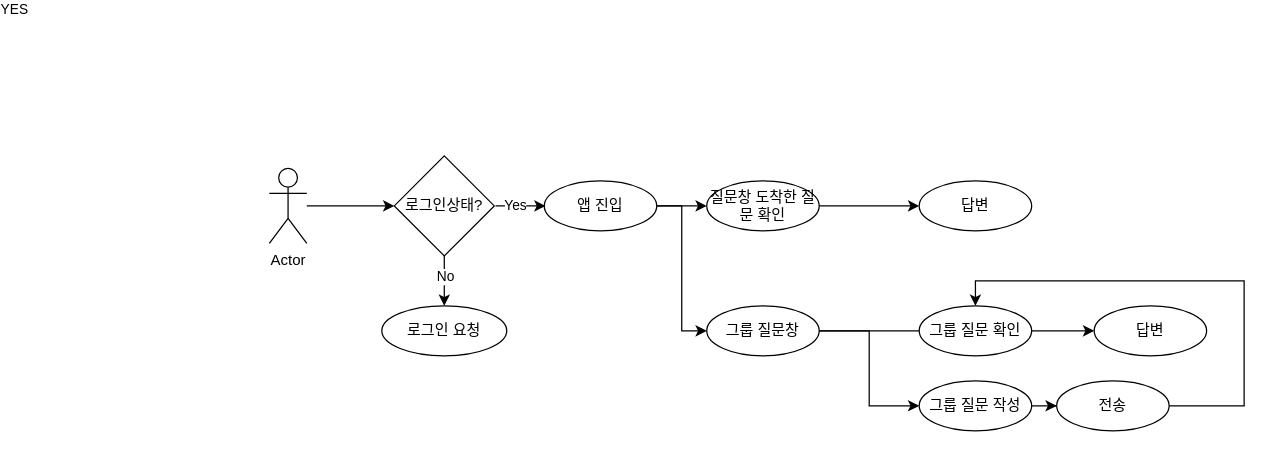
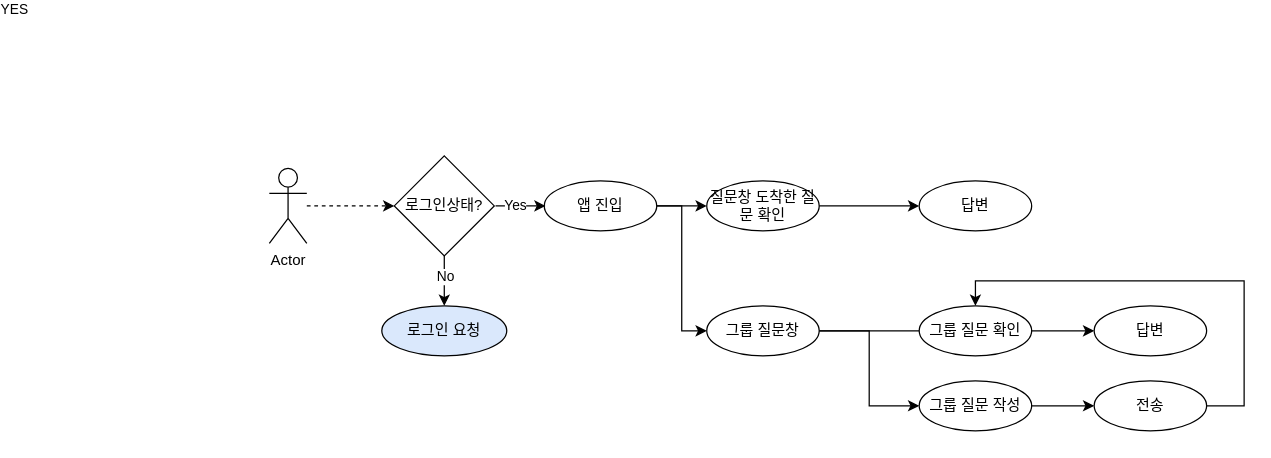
edge "Actor" -> "로그인상태?": style solid -> dashed
node "로그인 요청": fillcolor #ffffff -> #dae8fc
node "전송": moved (1113, 406) -> (1151, 406)
